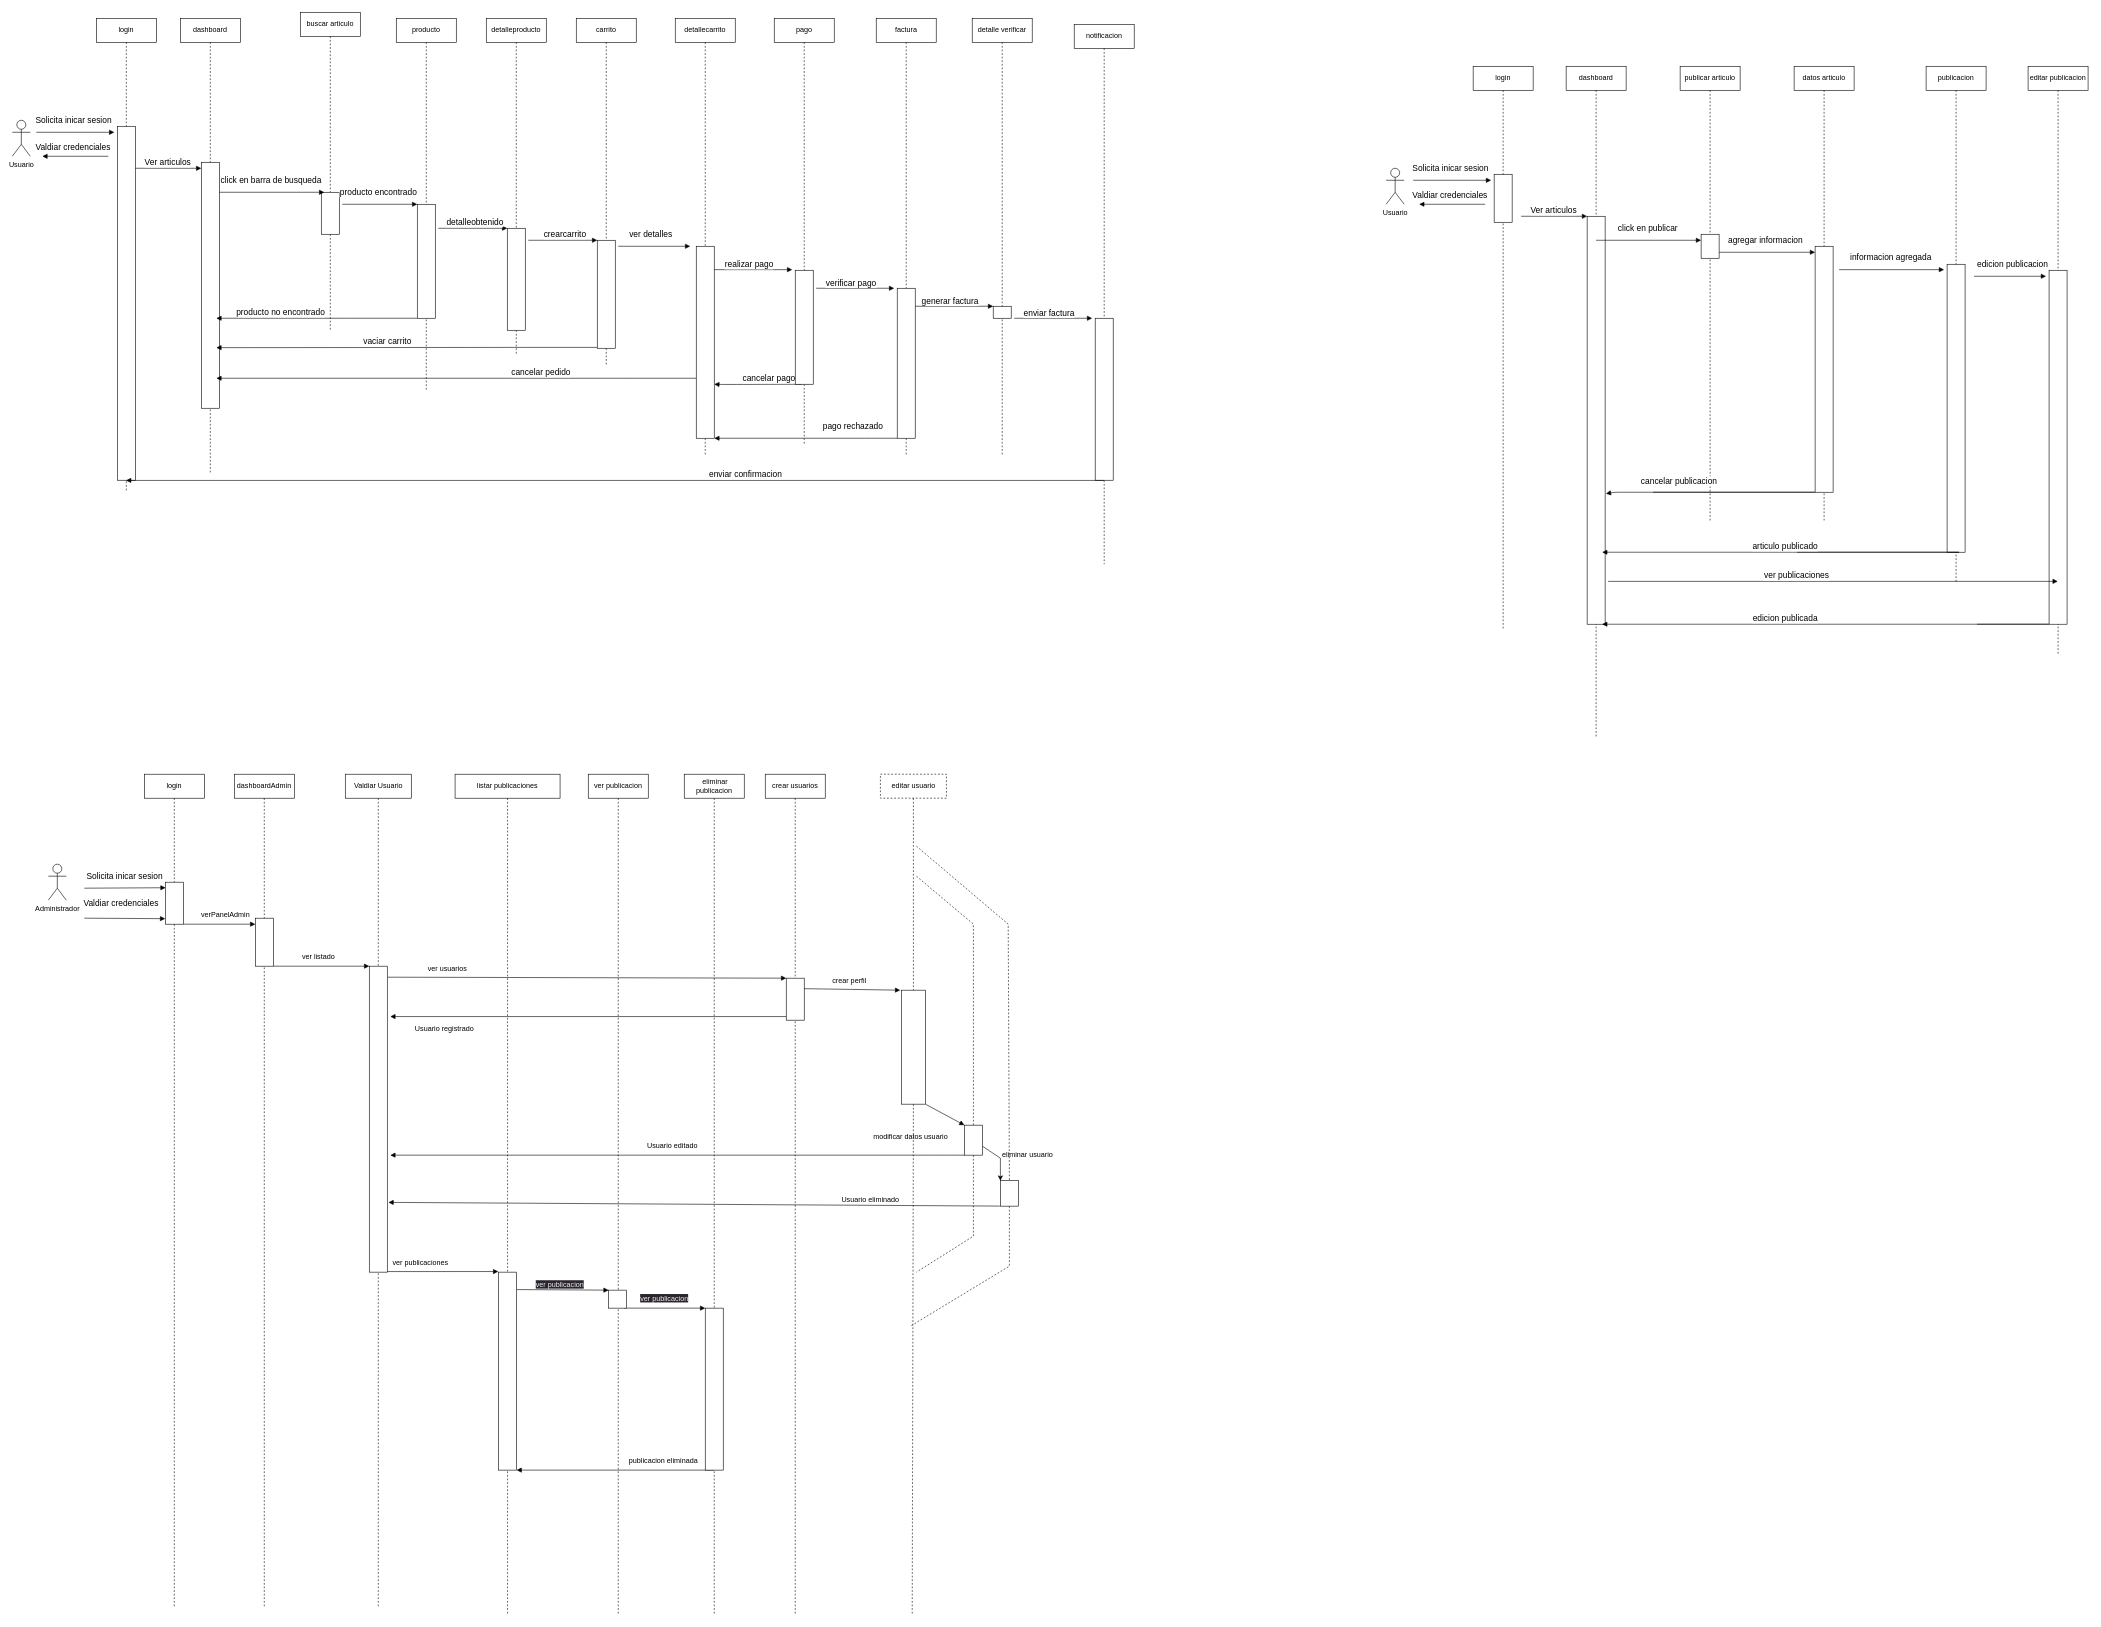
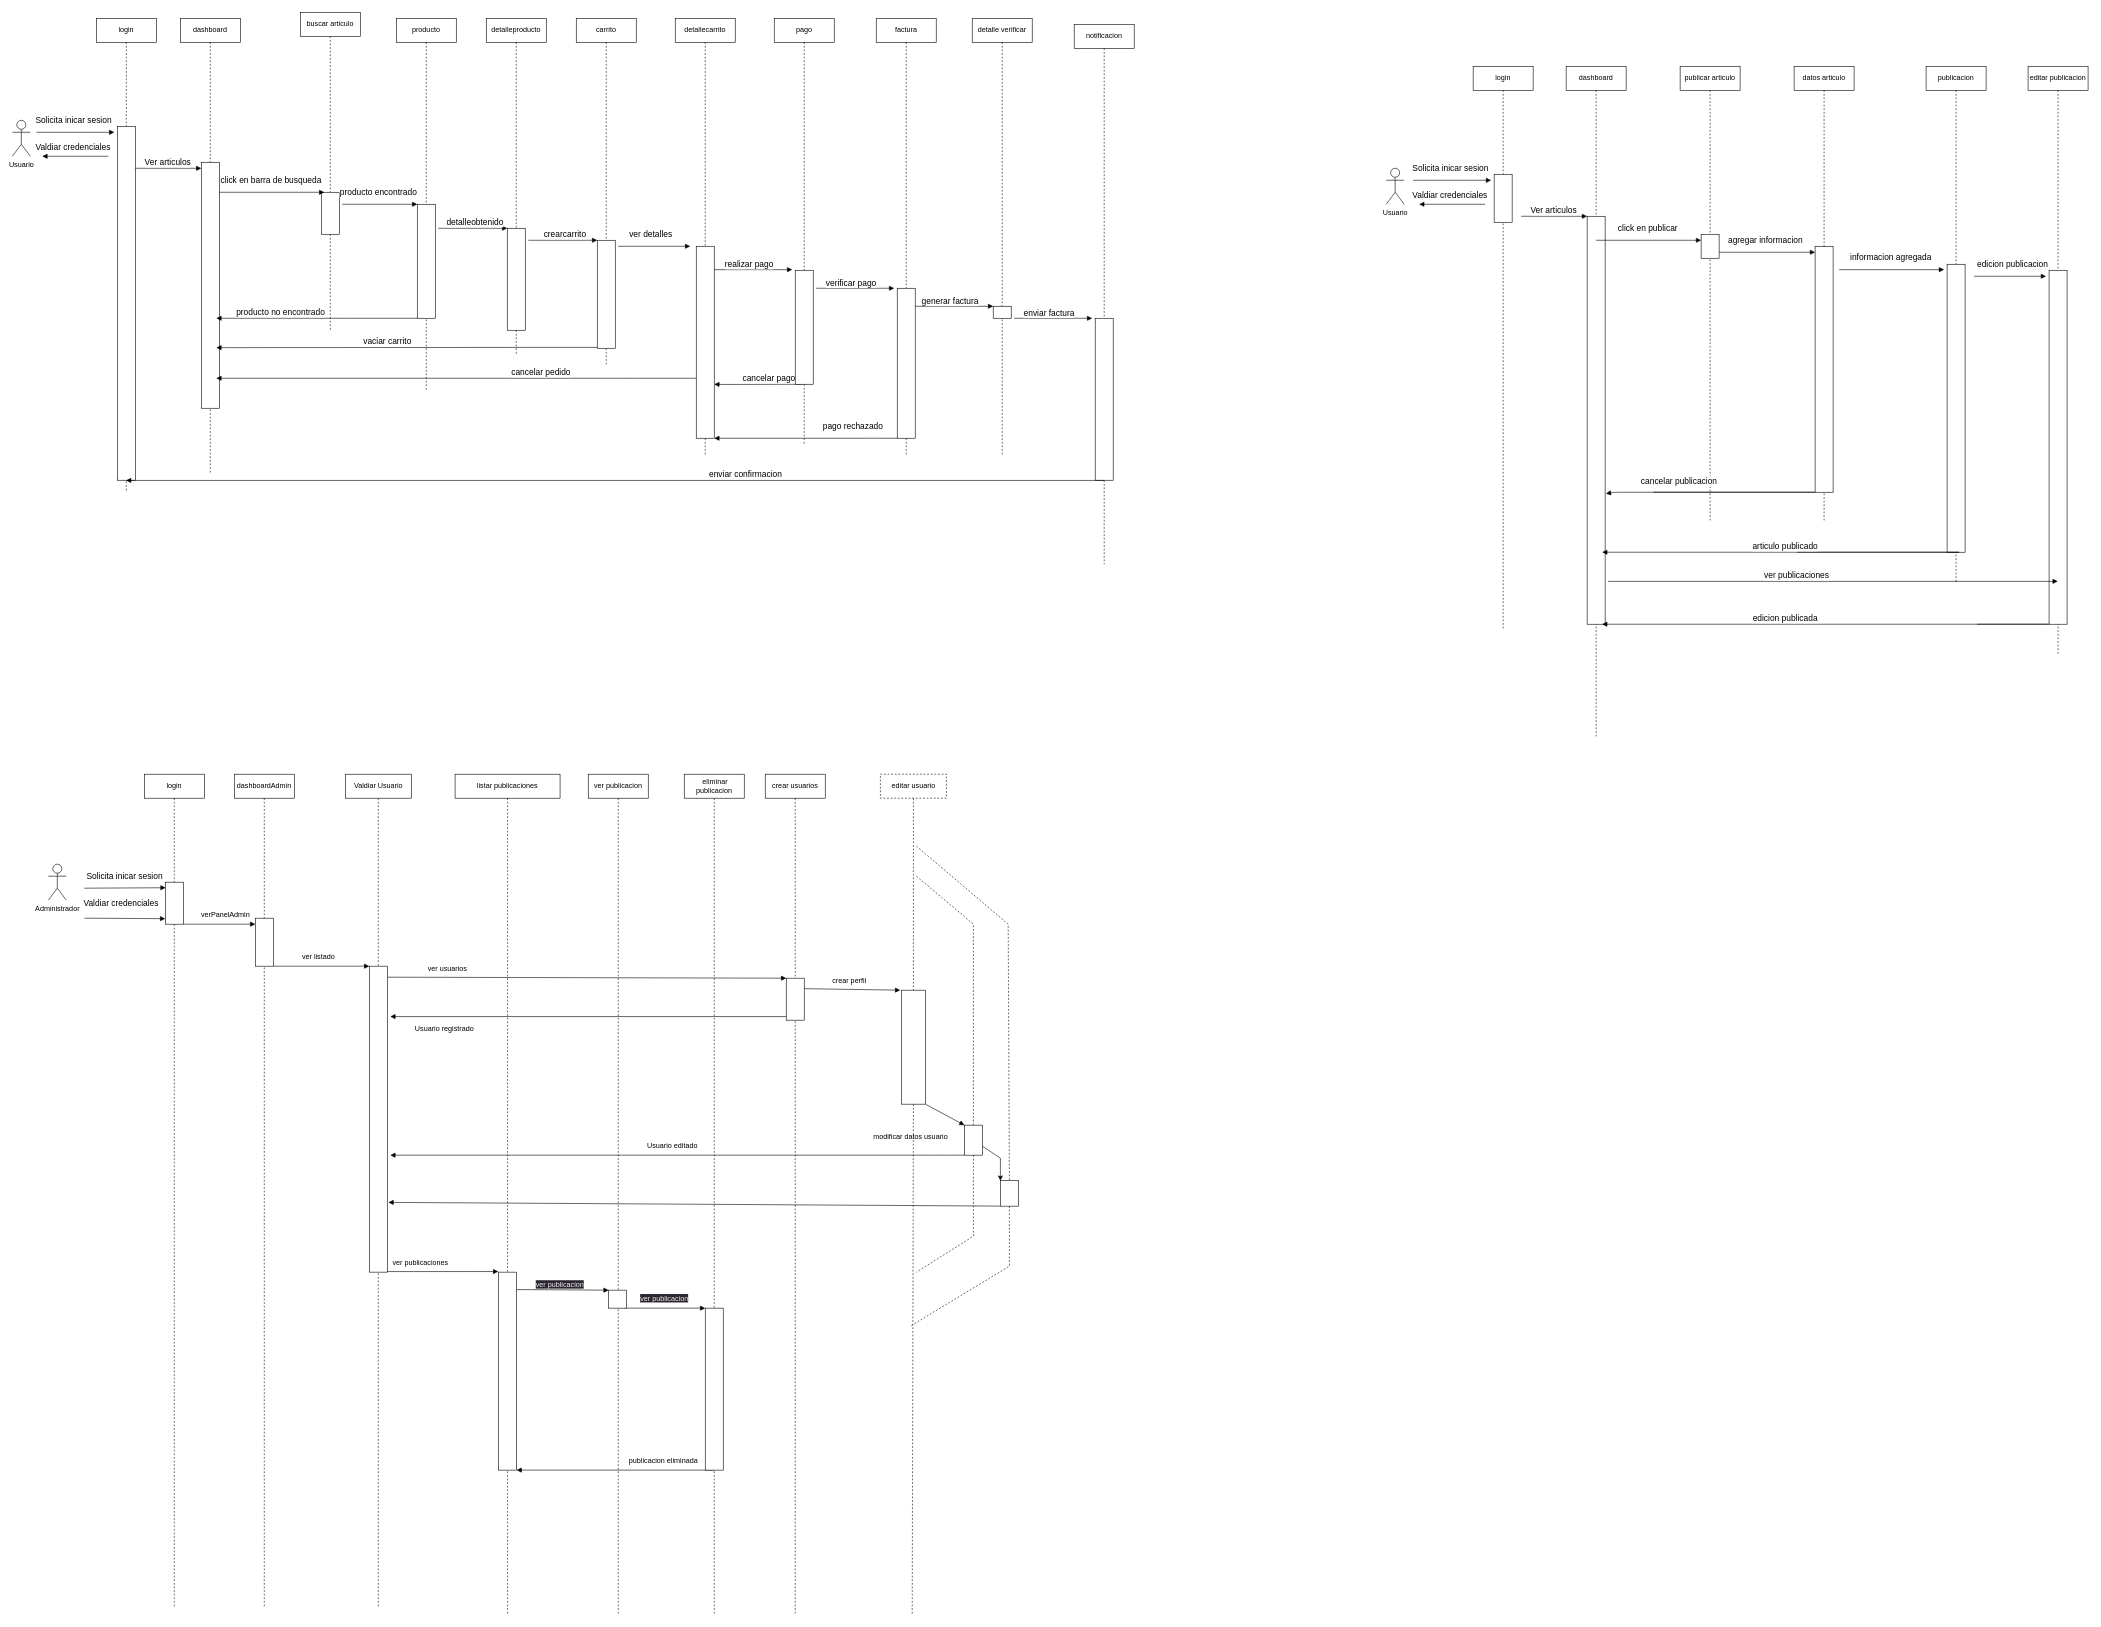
node "eliminar usuario": removed
node "Usuario eliminado": removed
